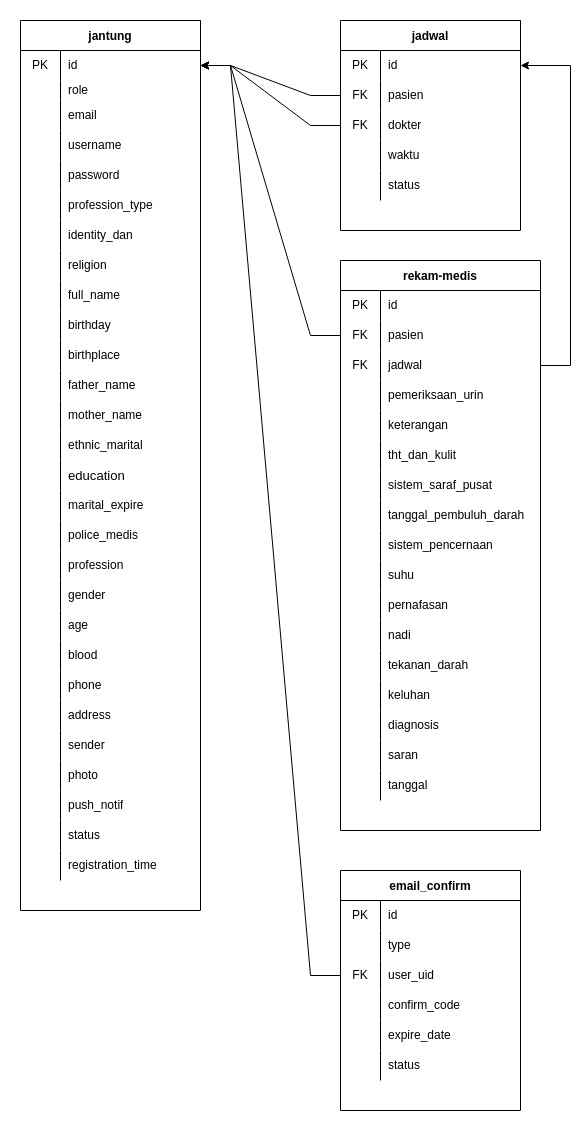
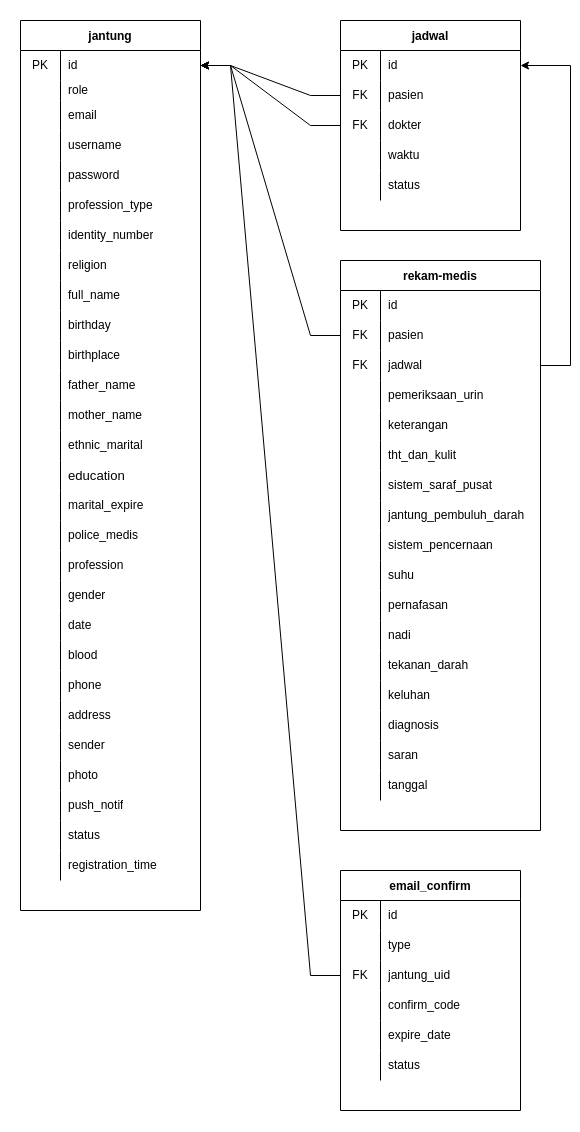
node "identity_dan": label "identity_dan" -> "identity_number"
node "tanggal_pembuluh_darah": label "tanggal_pembuluh_darah" -> "jantung_pembuluh_darah"
node "age": label "age" -> "date"
node "user_uid": label "user_uid" -> "jantung_uid"
